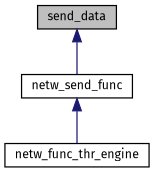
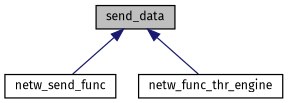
edge "netw_func_thr_engine" -> "netw_send_func": now "netw_func_thr_engine" -> "send_data"
